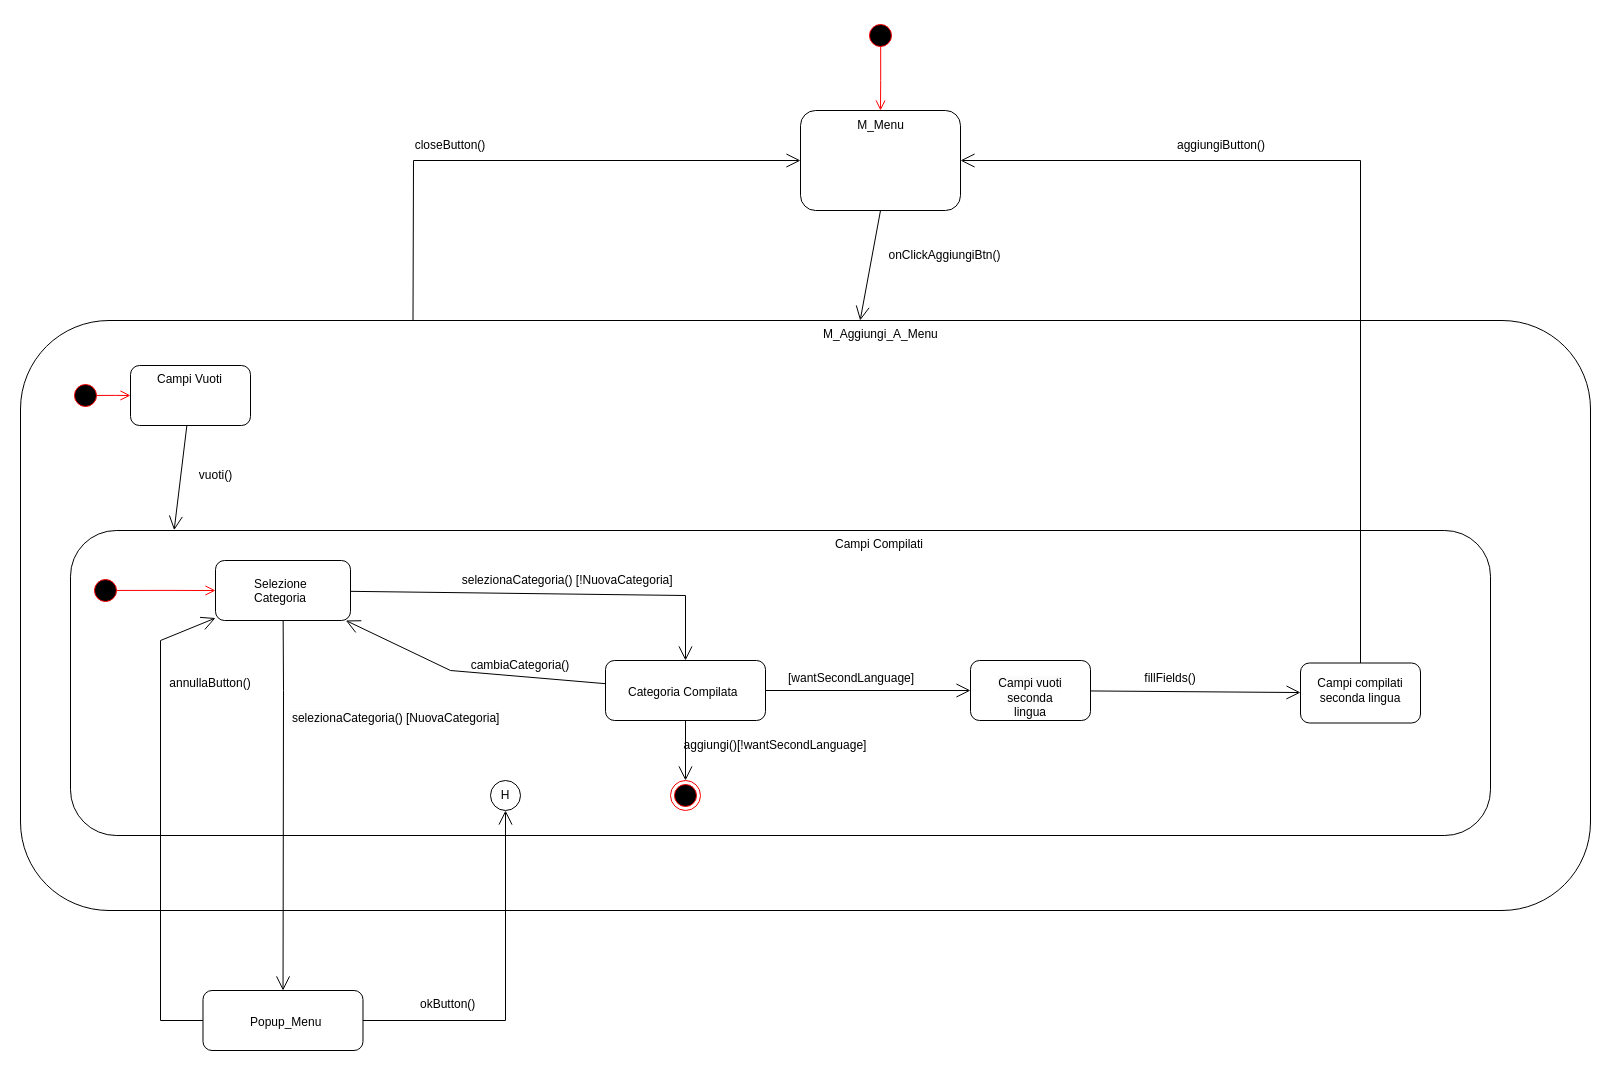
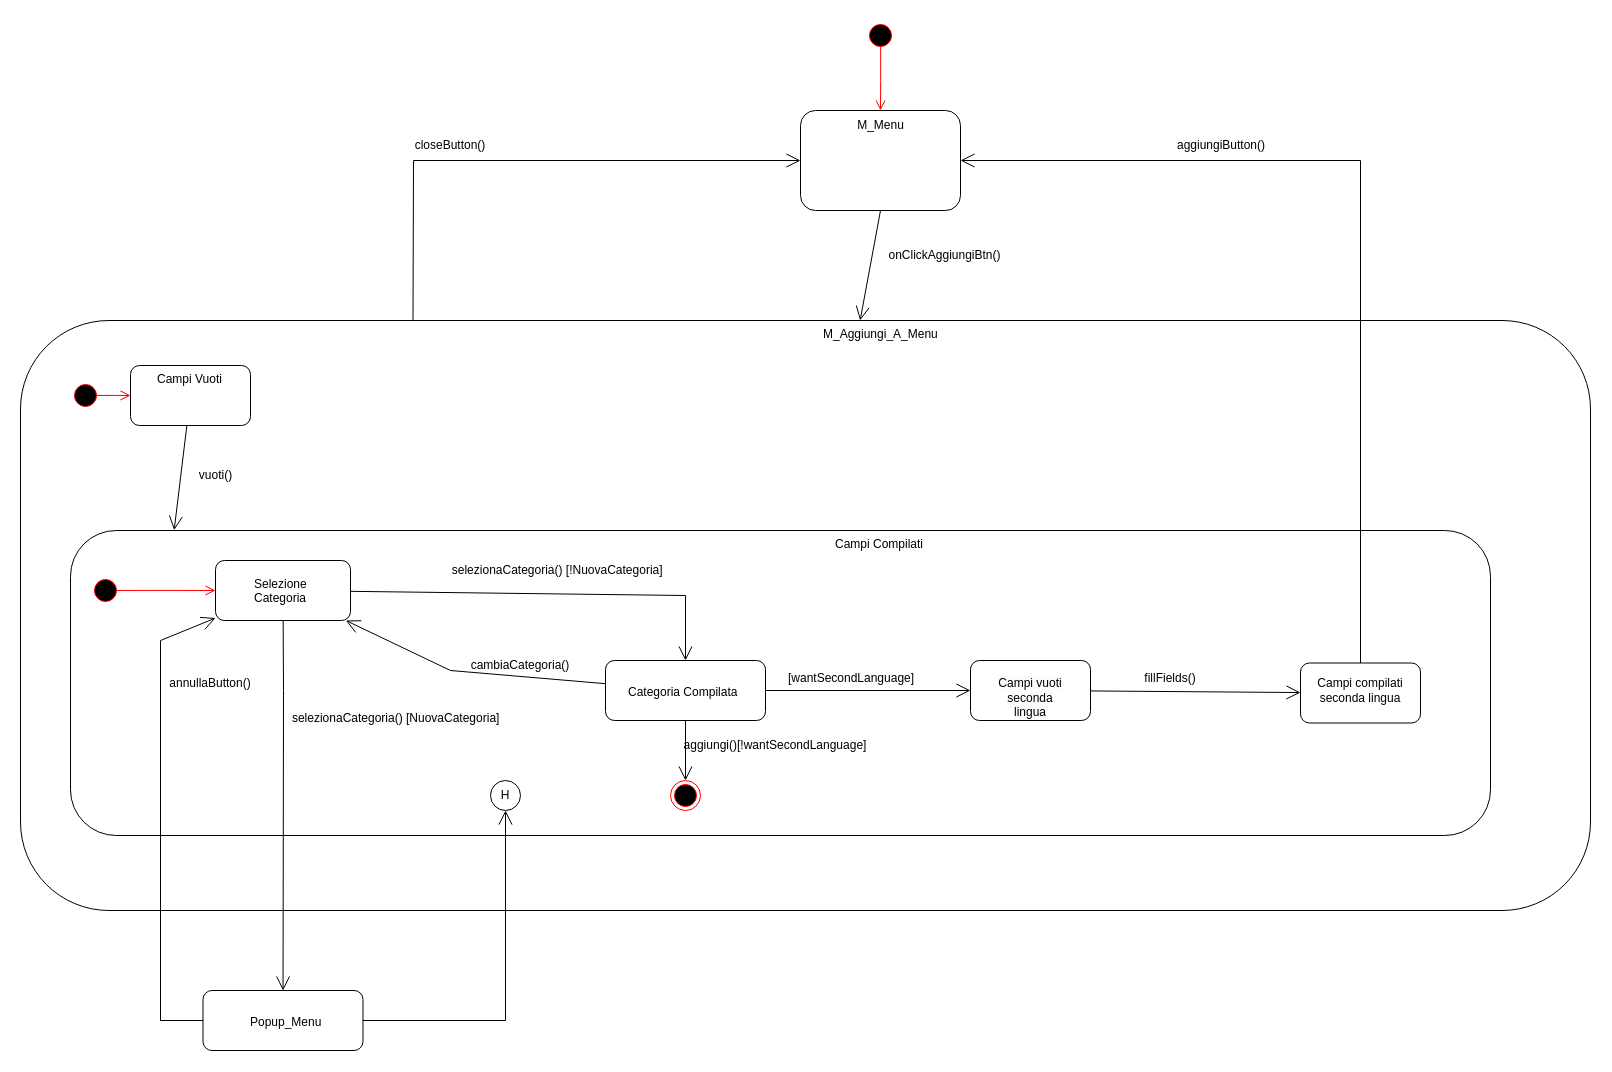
node "selezionaCategoria() [!NuovaCategoria]": moved (566, 581) -> (556, 571)
node "okButton()": removed
